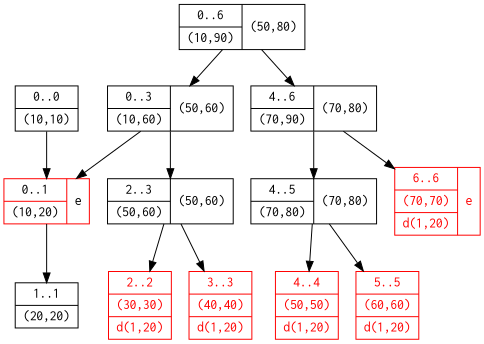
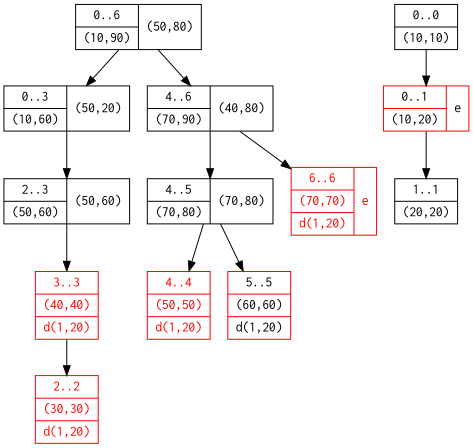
node "0..3": text "(50,60)" -> "(50,20)"
node "4..6": text "(70,80)" -> "(40,80)"
edge "0..3" -> "0..1": removed
edge "2..3" -> "2..2": now "3..3" -> "2..2"
node "5..5": fontcolor red -> black
